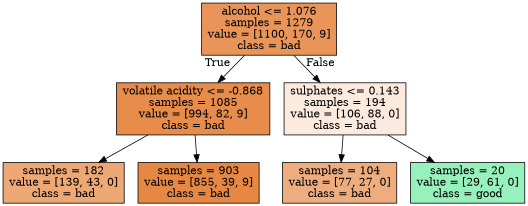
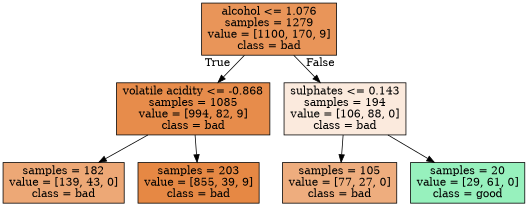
node "samples = 903 value = [855, 39, 9] class = bad": label "samples = 903 value = [855, 39, 9] class = bad" -> "samples = 203 value = [855, 39, 9] class = bad"
node "samples = 104 value = [77, 27, 0] class = bad": label "samples = 104 value = [77, 27, 0] class = bad" -> "samples = 105 value = [77, 27, 0] class = bad"
